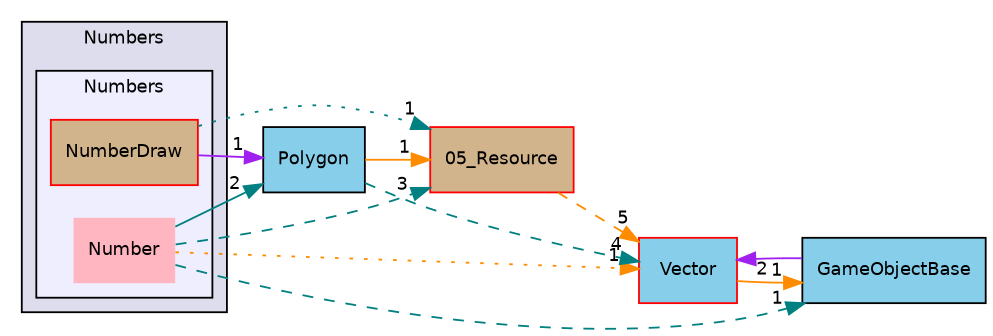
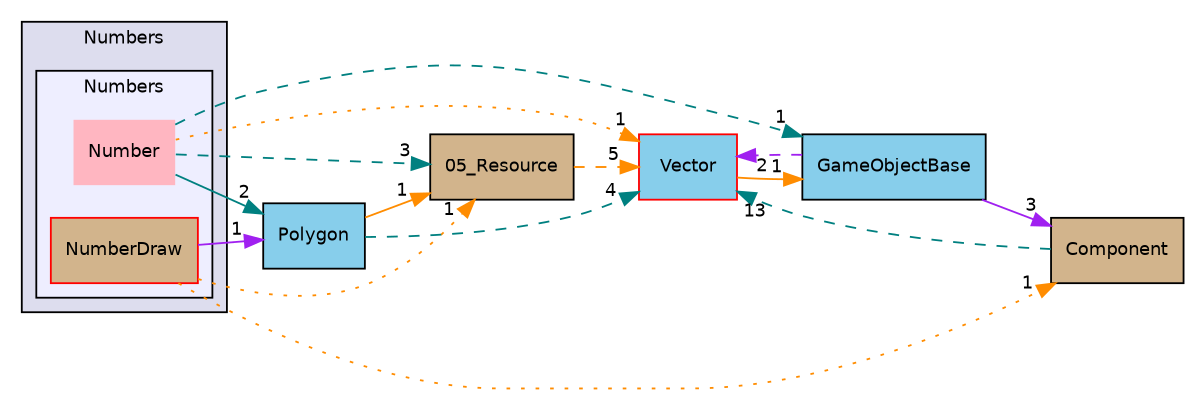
edge "NumberDraw" -> "05_Resource": color teal -> darkorange
node "05_Resource": color red -> black
node "Component": added
edge "GameObjectBase" -> "Vector": style solid -> dashed
